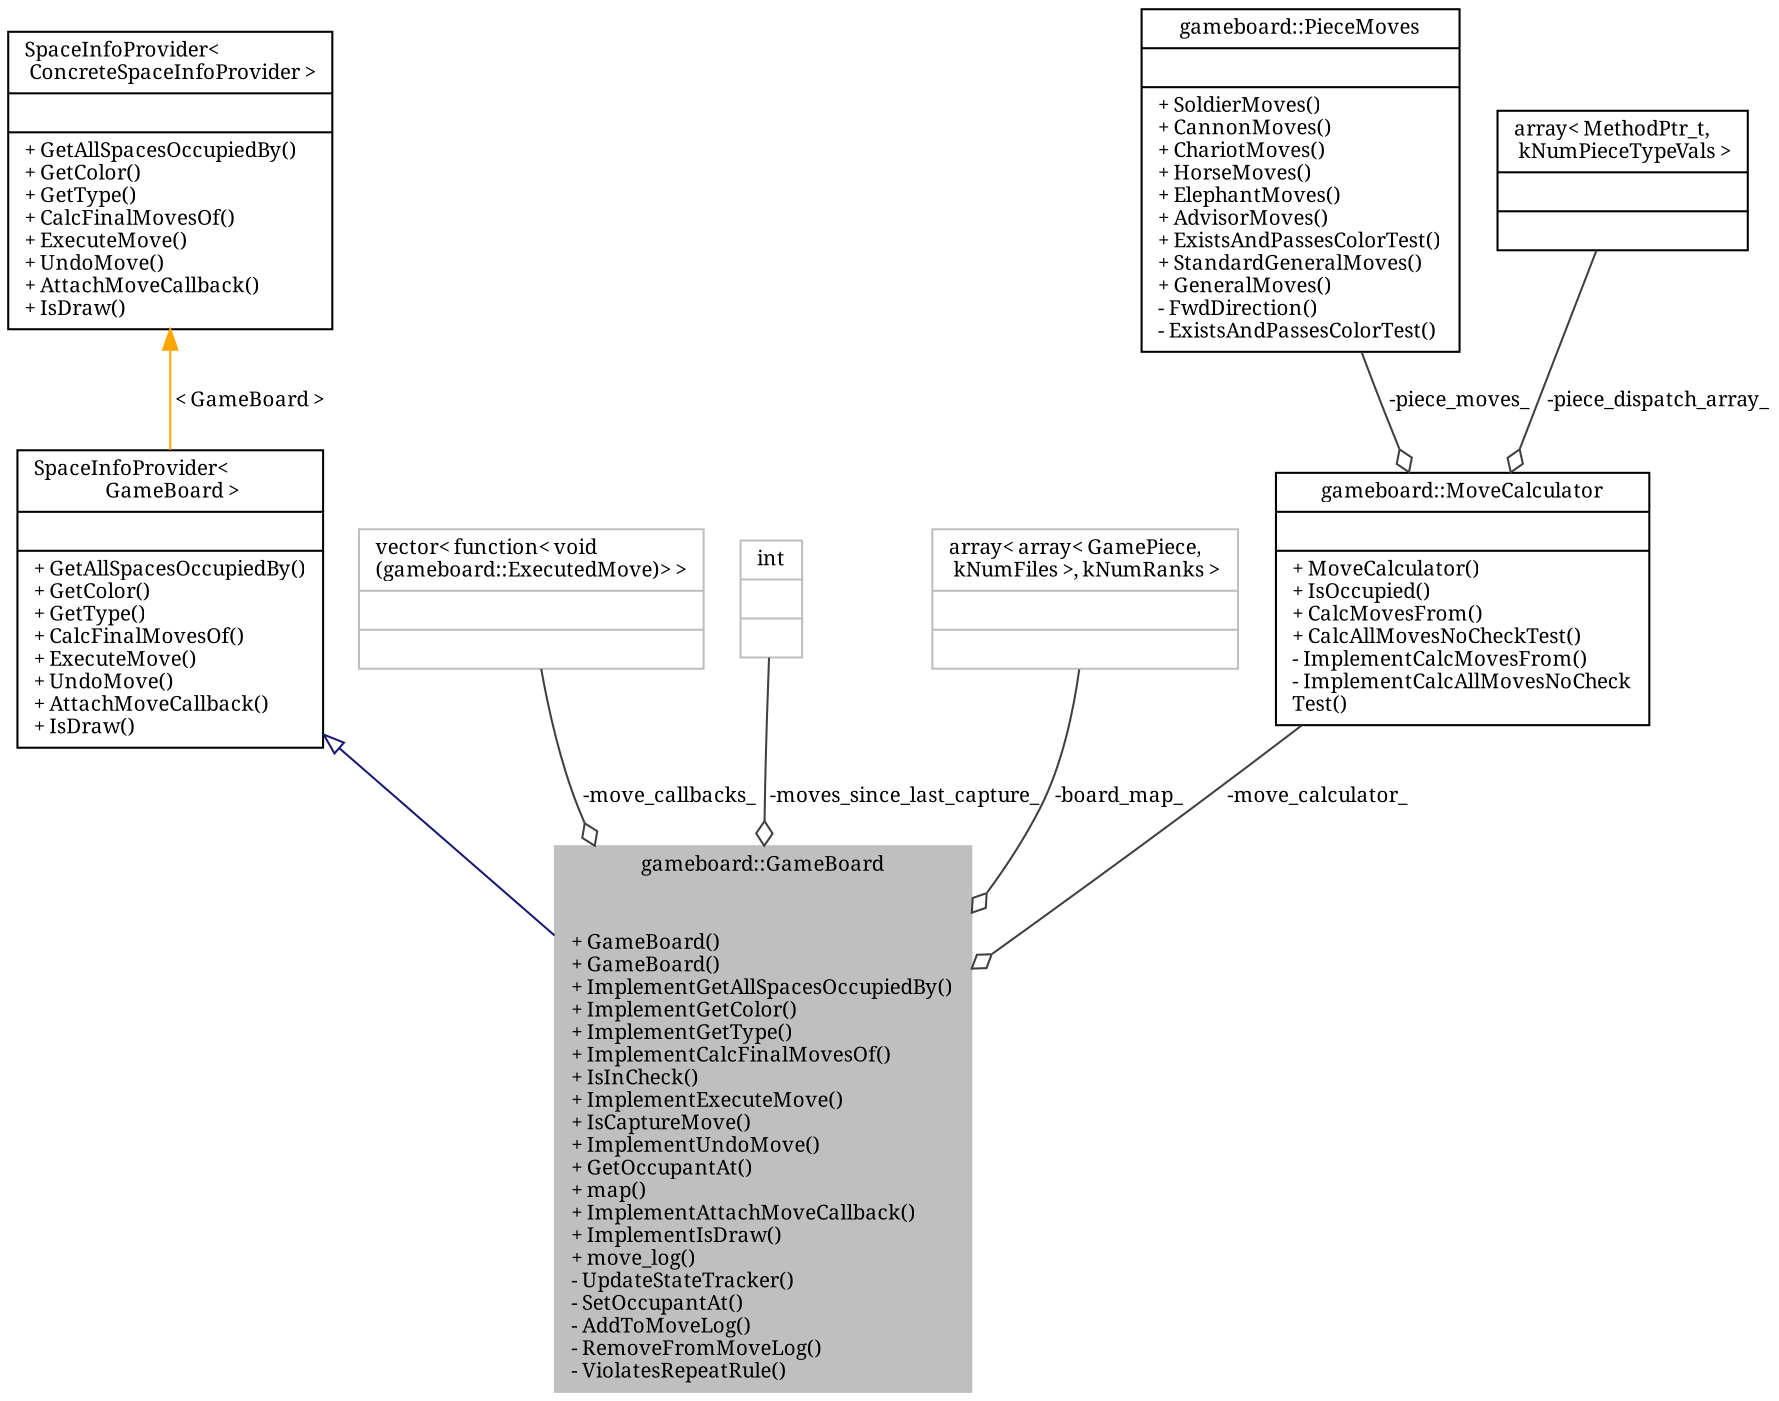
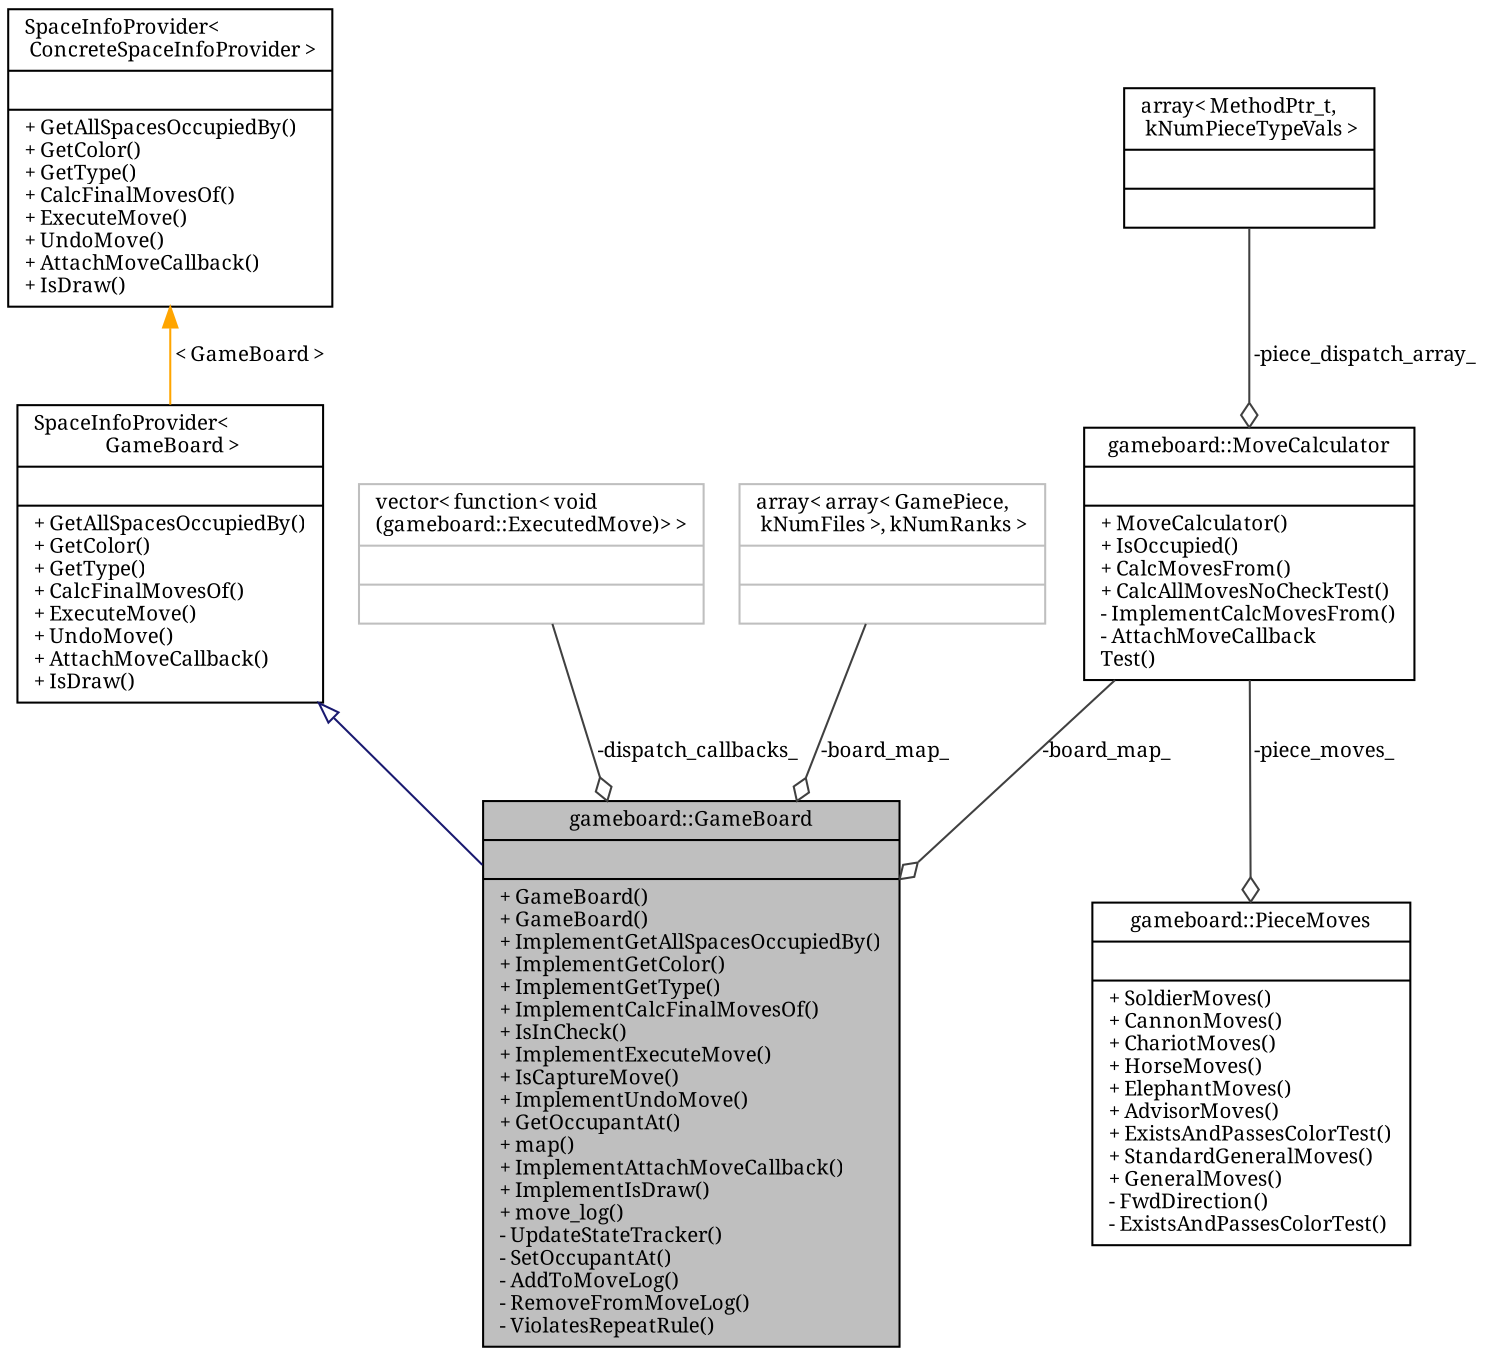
edge "gameboard::PieceMoves" -> "gameboard::MoveCalculator": reversed
node "int": removed
node "gameboard::MoveCalculator": text "- ImplementCalcAllMovesNoCheck" -> "- AttachMoveCallback"
edge "vector< function< void" -> "gameboard::GameBoard": label " -move_callbacks_" -> " -dispatch_callbacks_"
edge "gameboard::MoveCalculator" -> "gameboard::GameBoard": label " -move_calculator_" -> " -board_map_"
node "gameboard::GameBoard": color grey75 -> black
